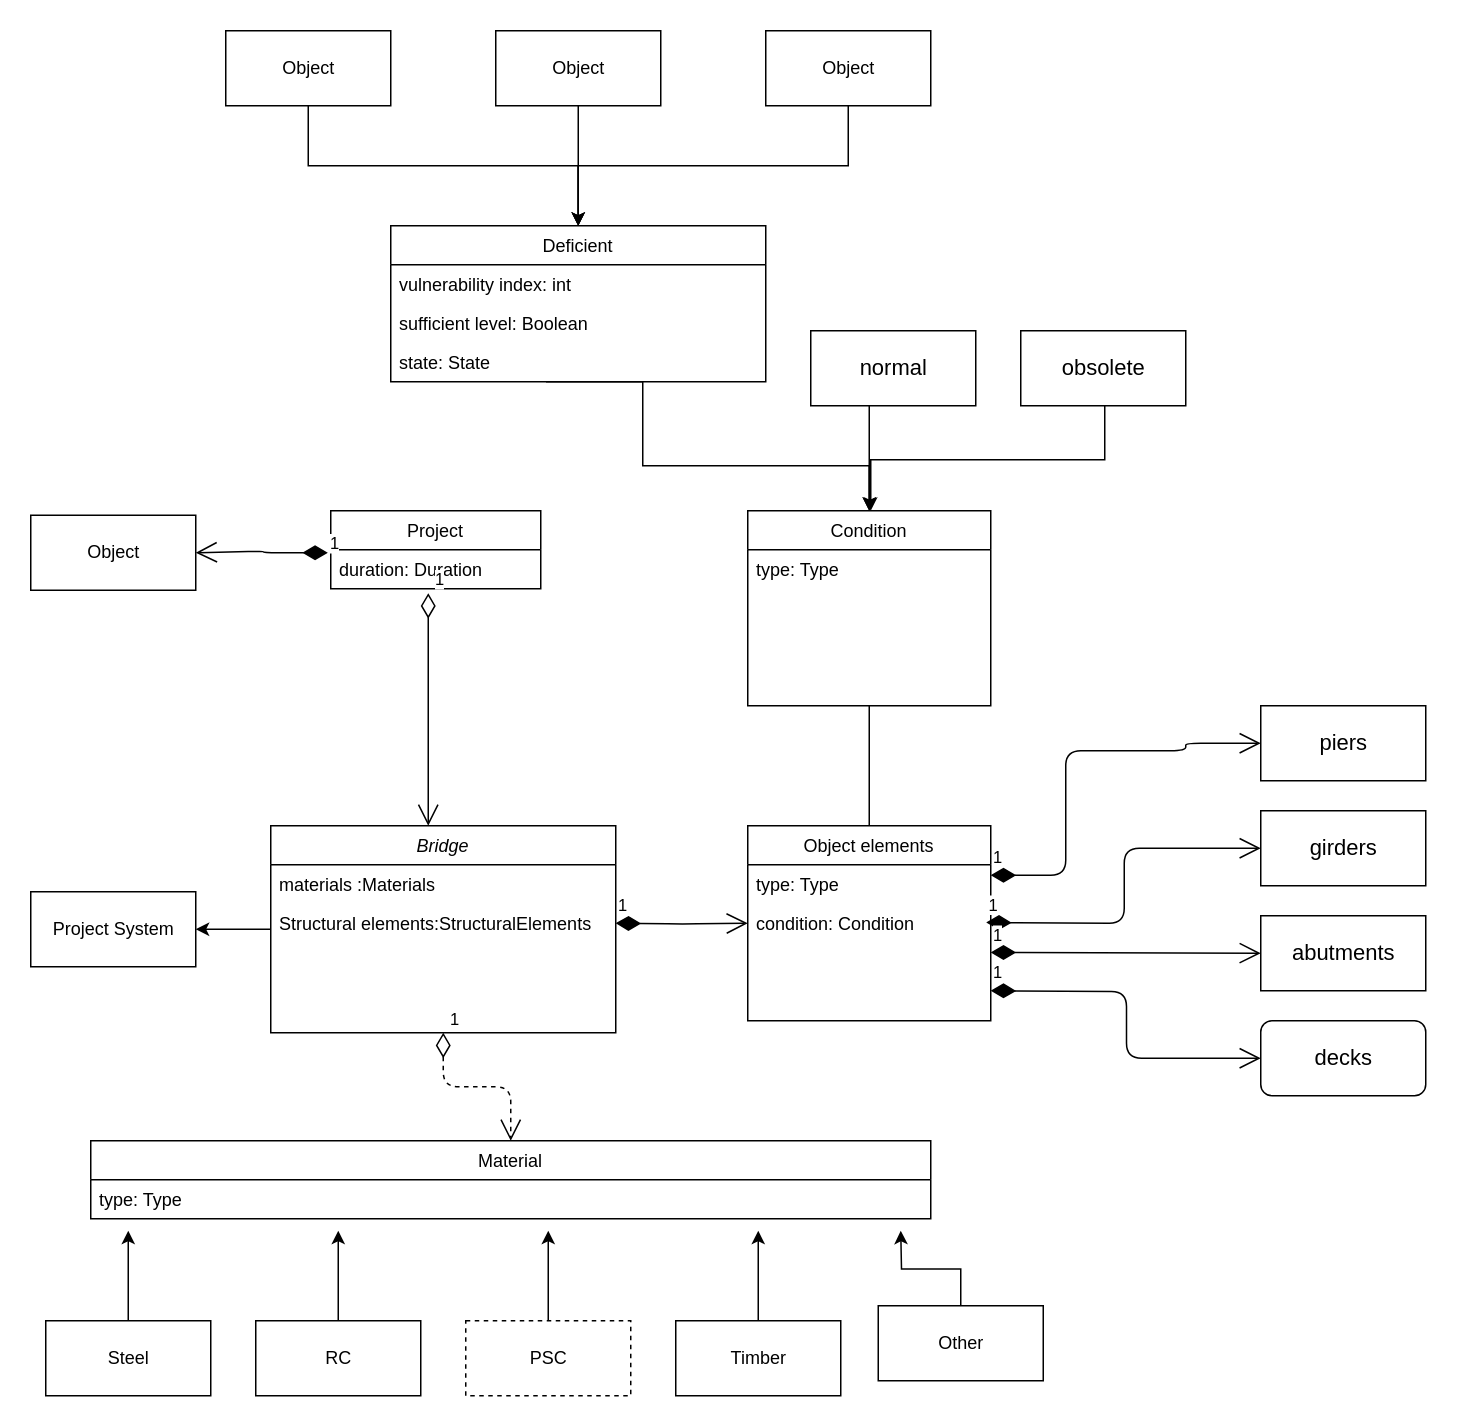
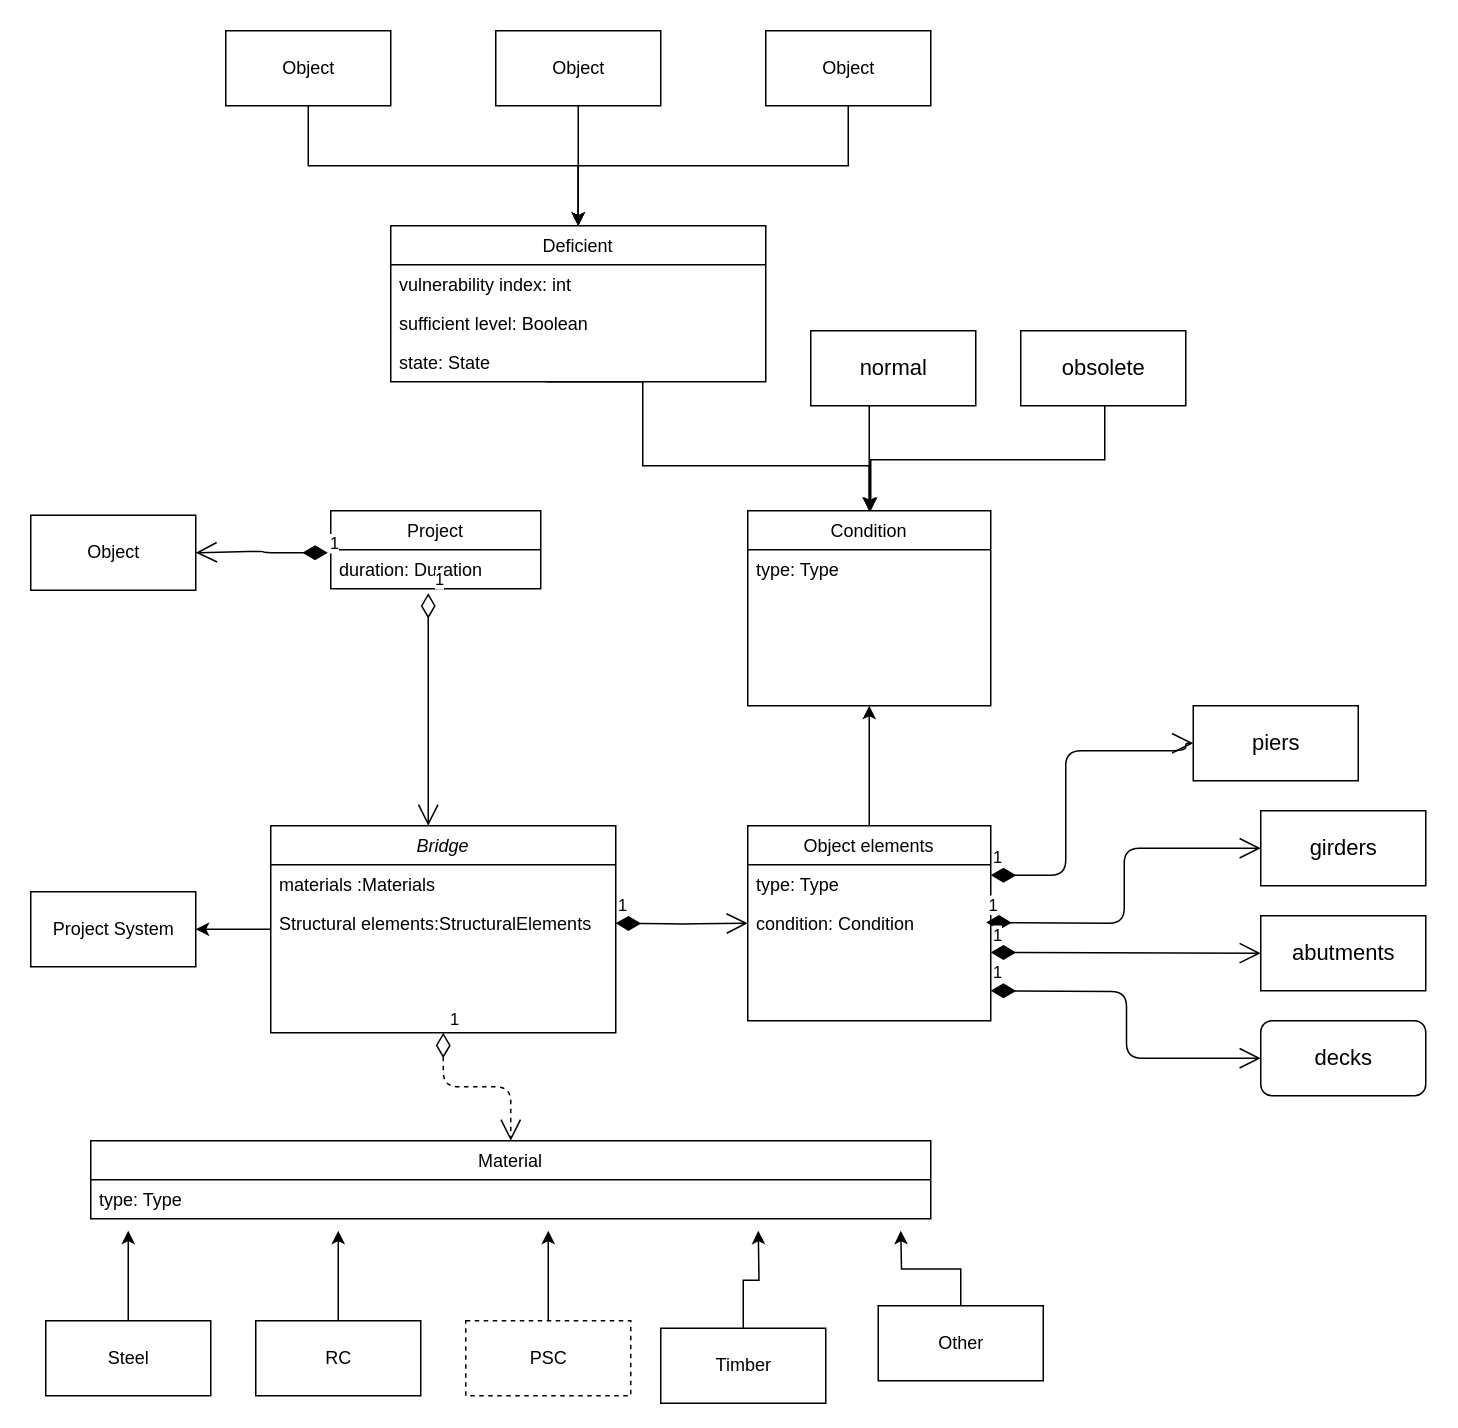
edge "Condition" -- "Object elements": arrowhead none -> classic
node "piers": moved (1343, 743) -> (1276, 743)
node "Timber": moved (758, 1358) -> (743, 1366)
